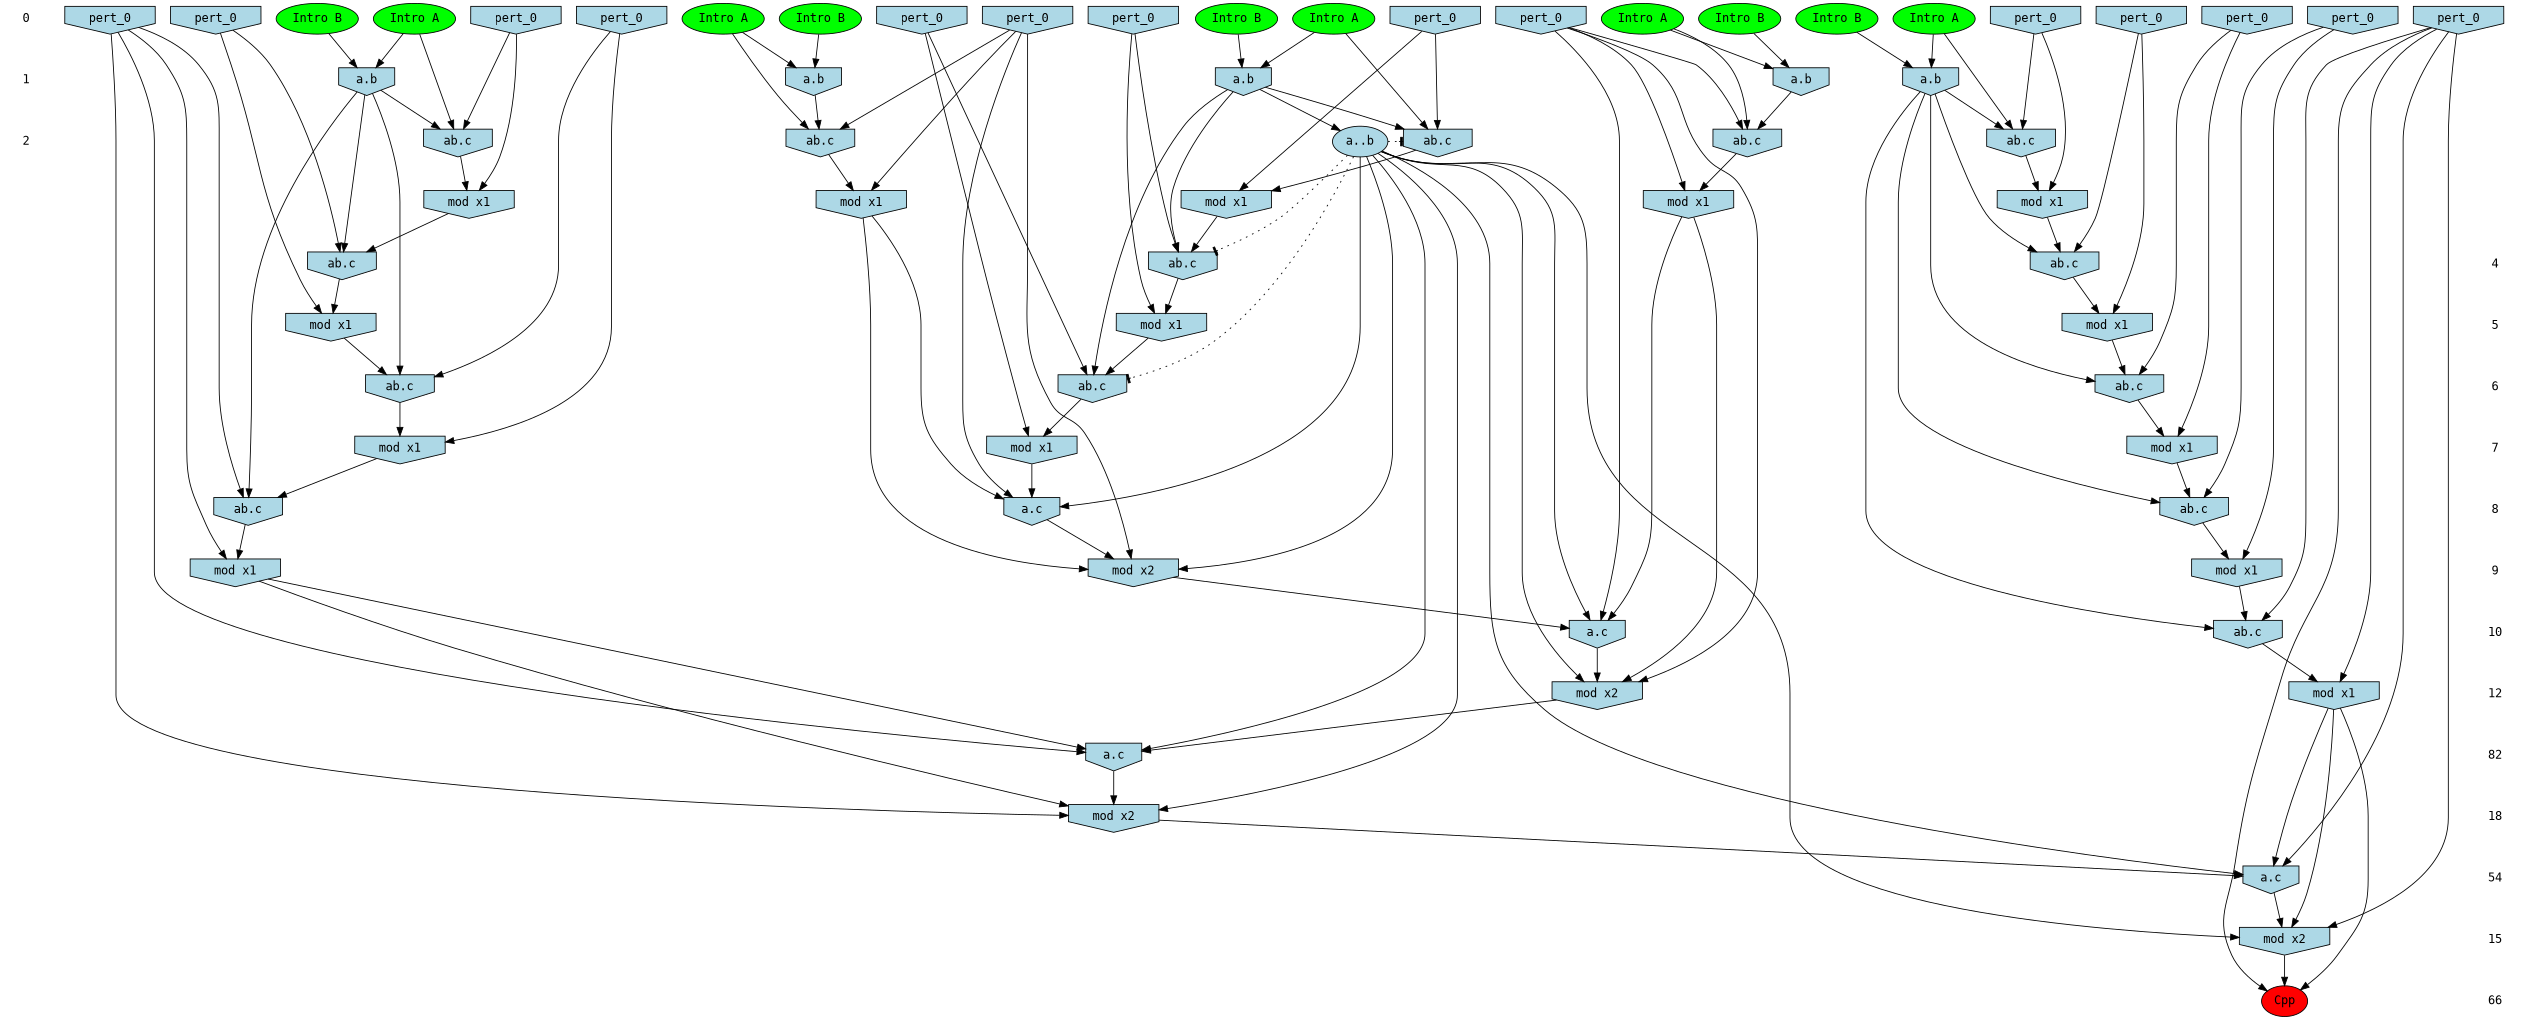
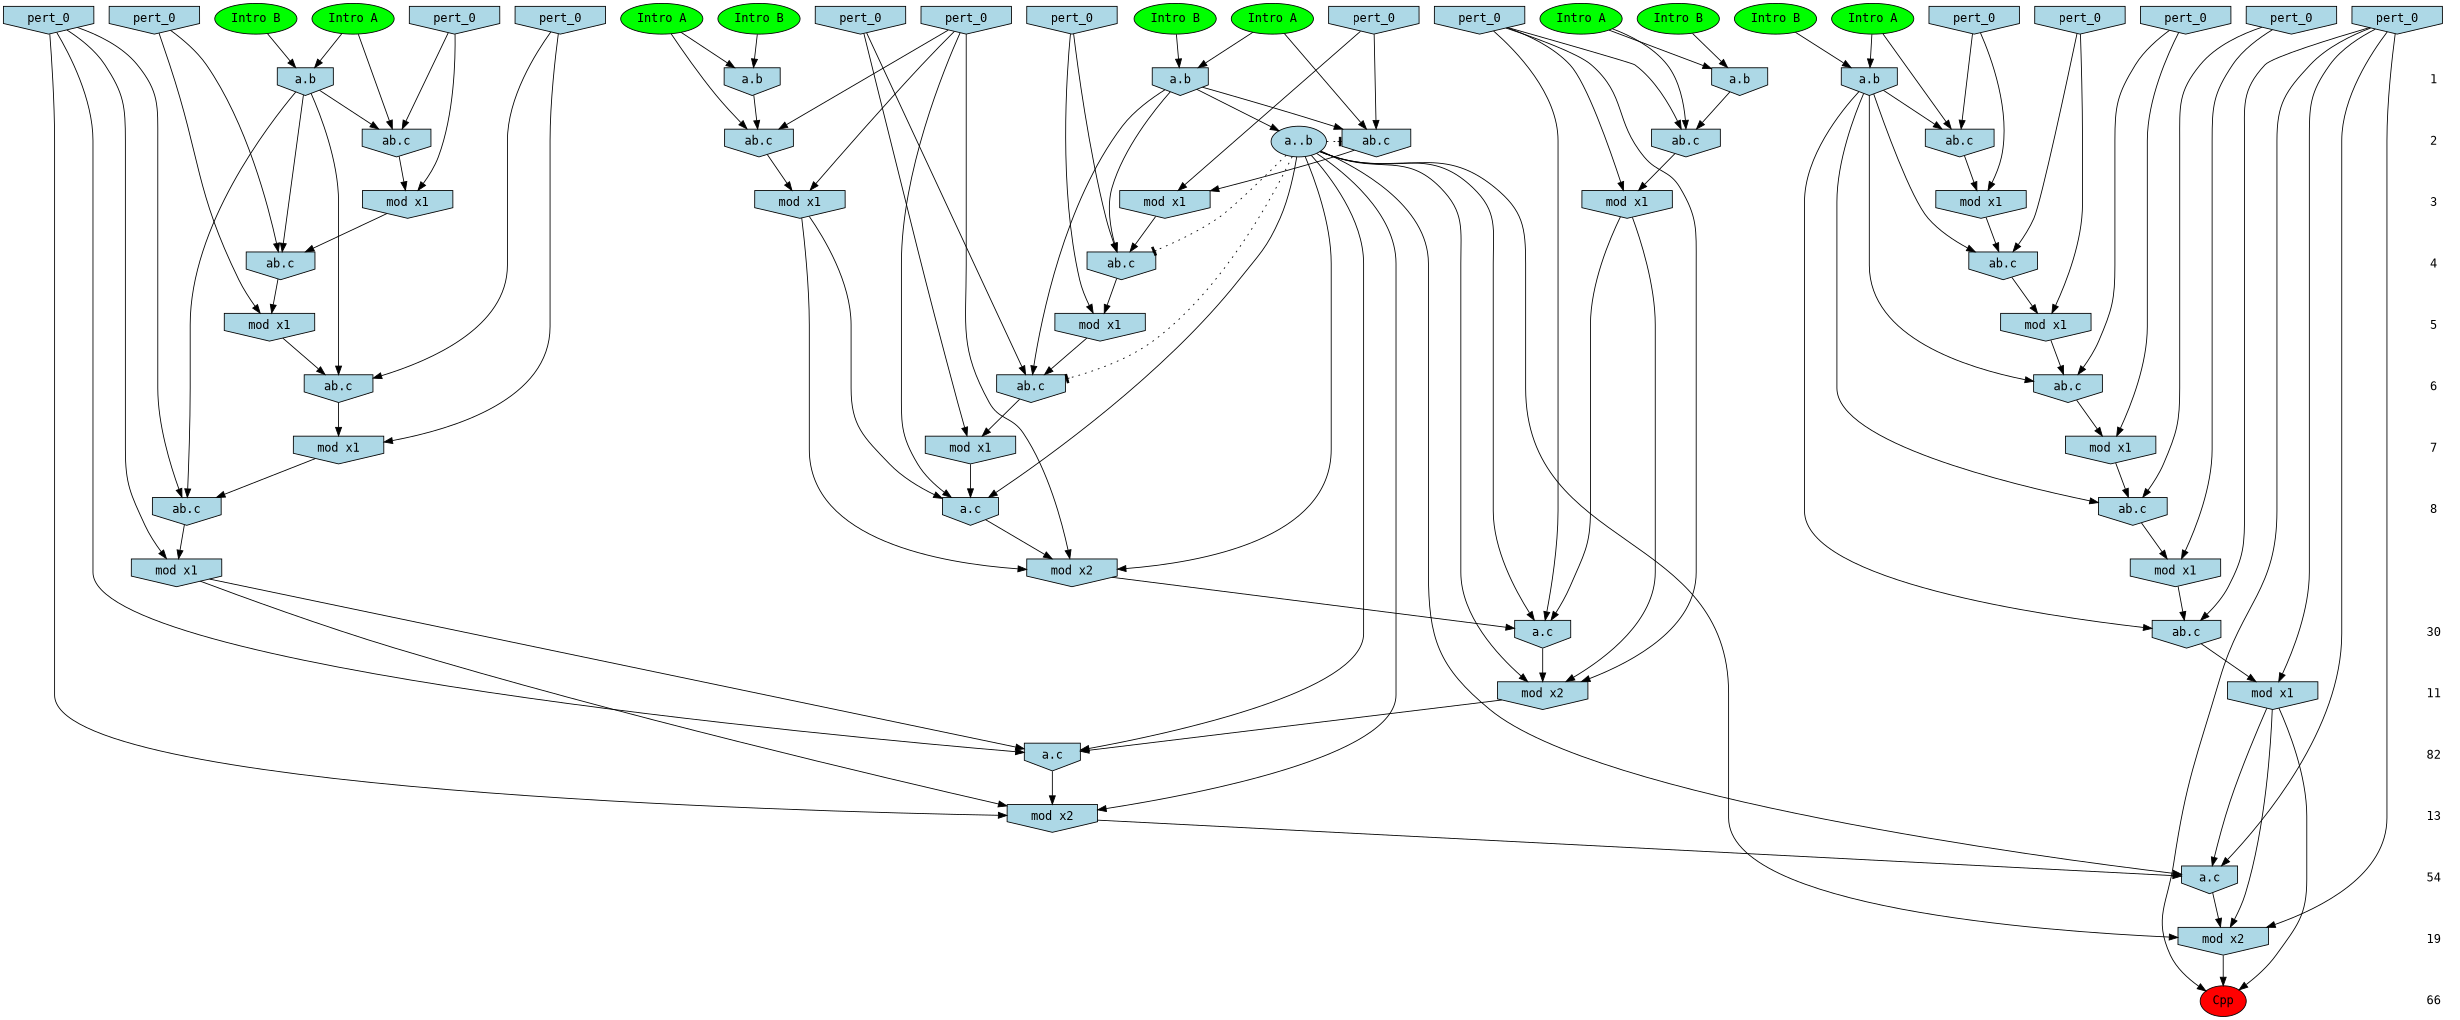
node "0": removed
node "3": added
node "9": removed
node "10": label "10" -> "30"
node "12": label "12" -> "11"
node "18": label "18" -> "13"
node "15": label "15" -> "19"
